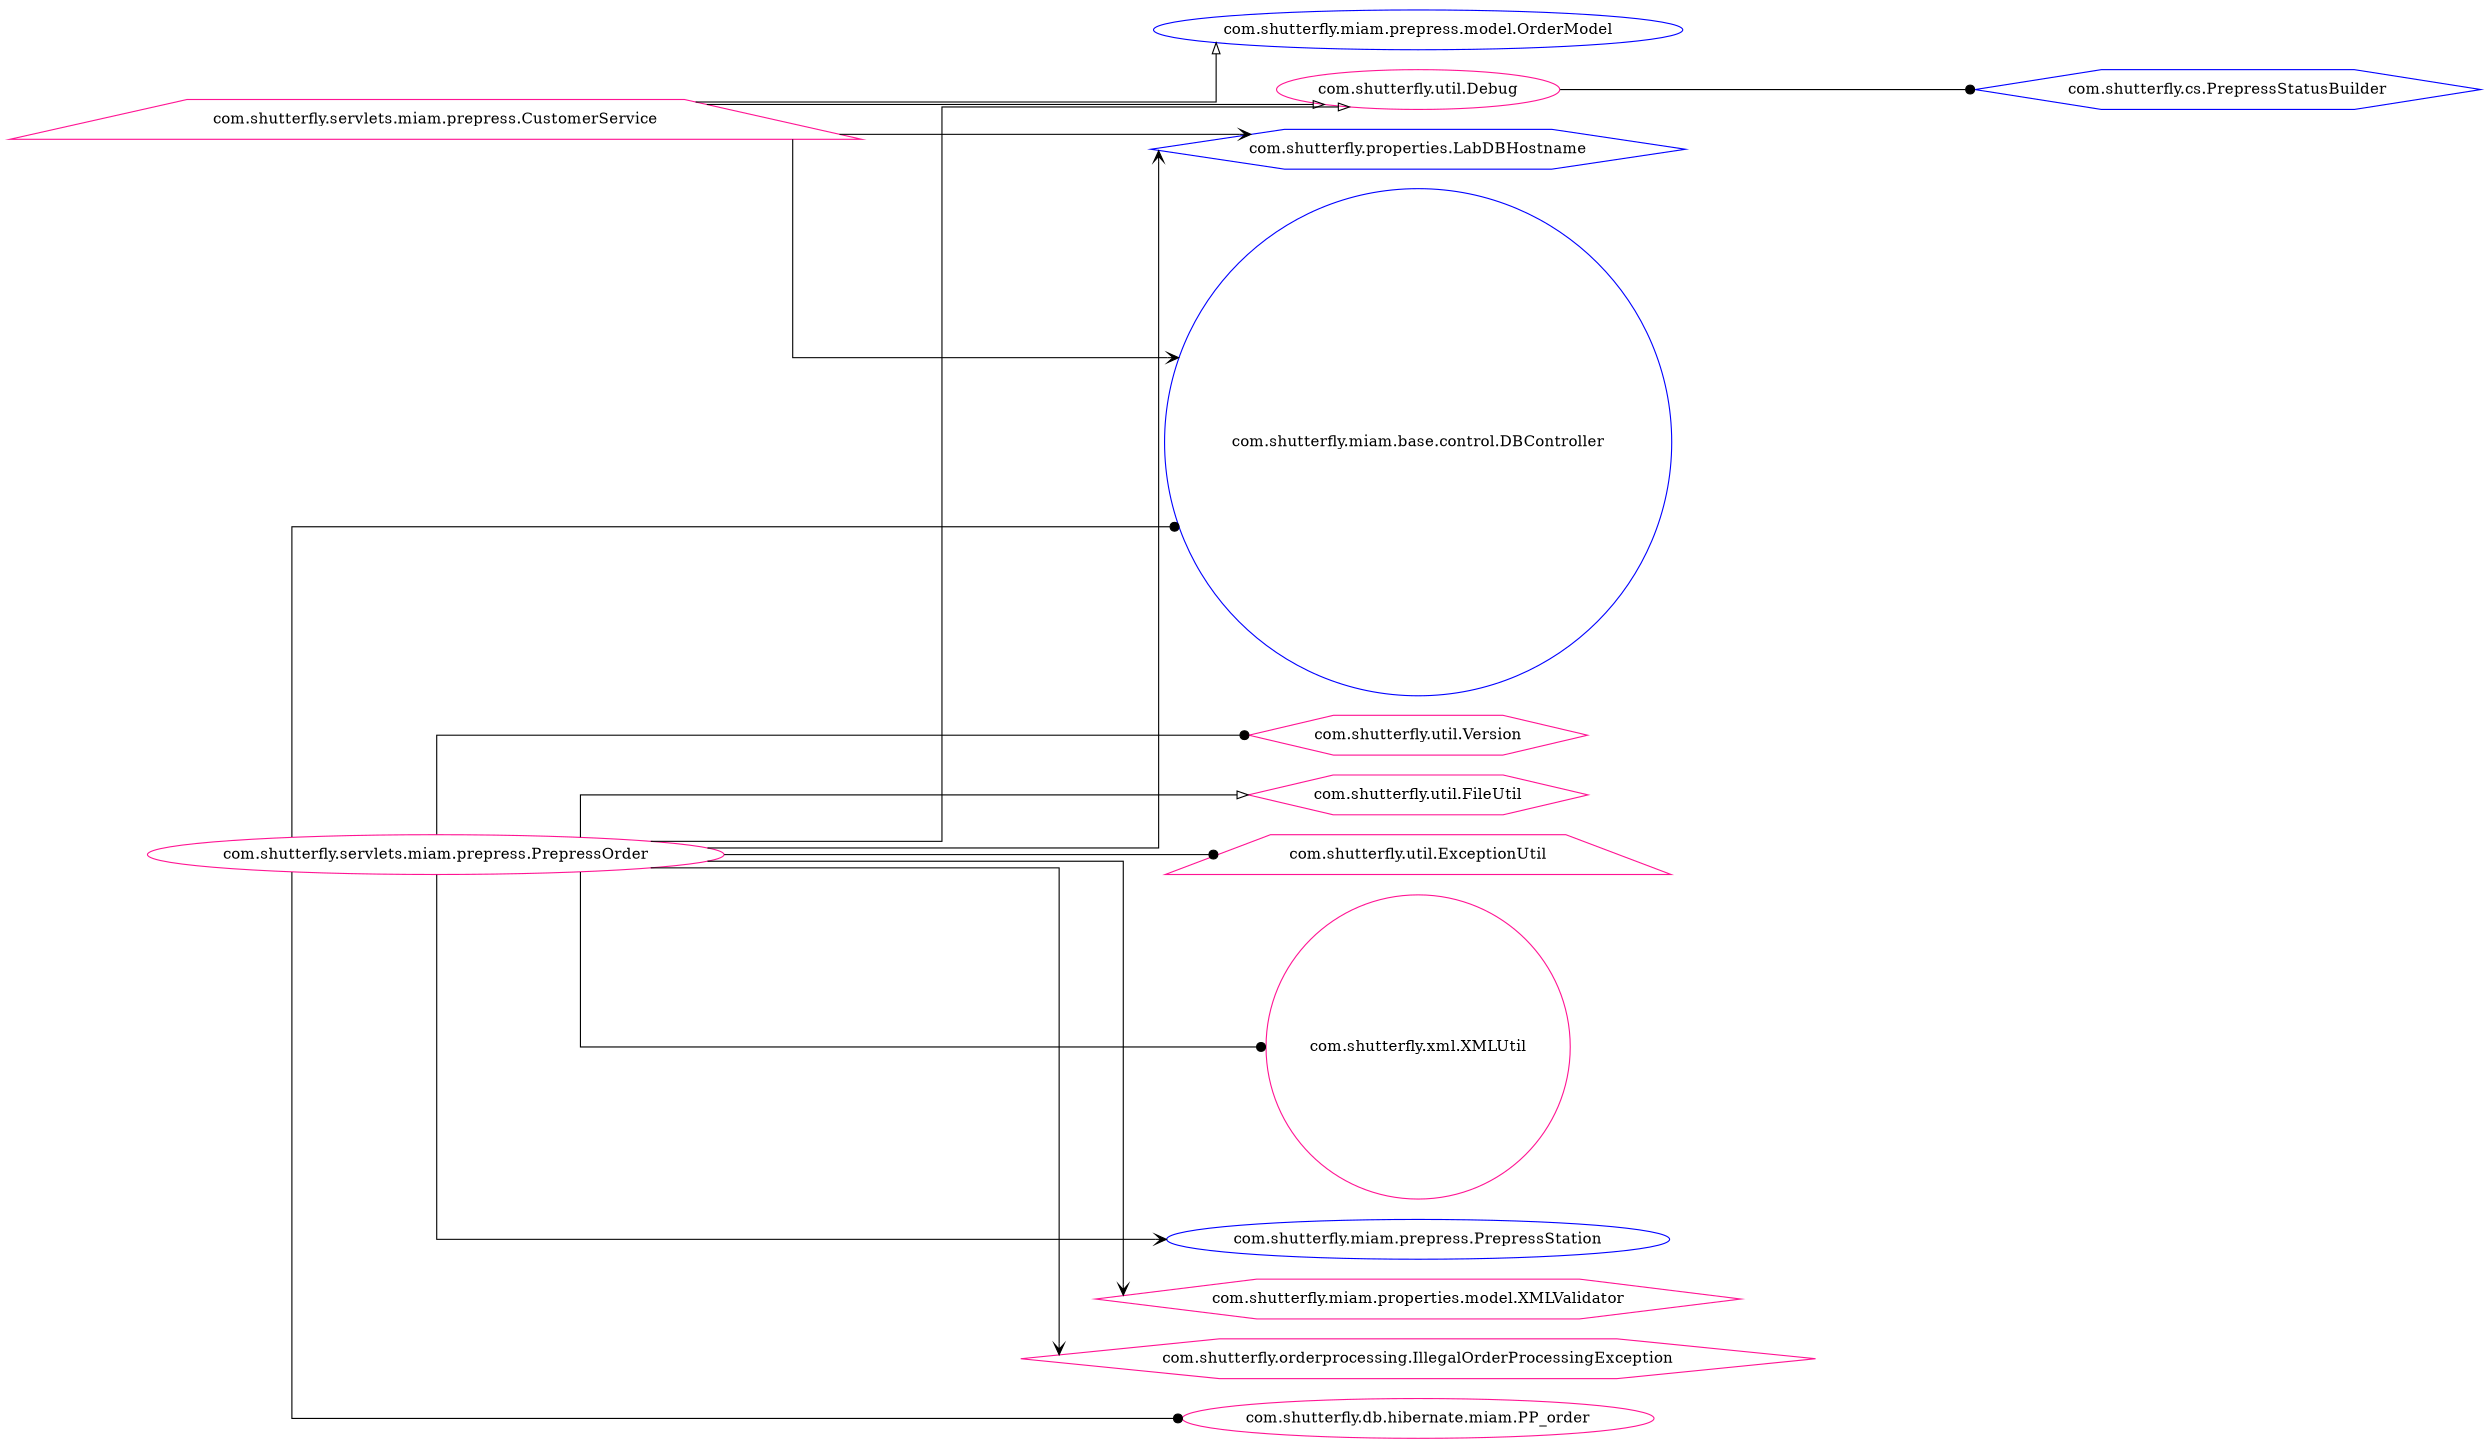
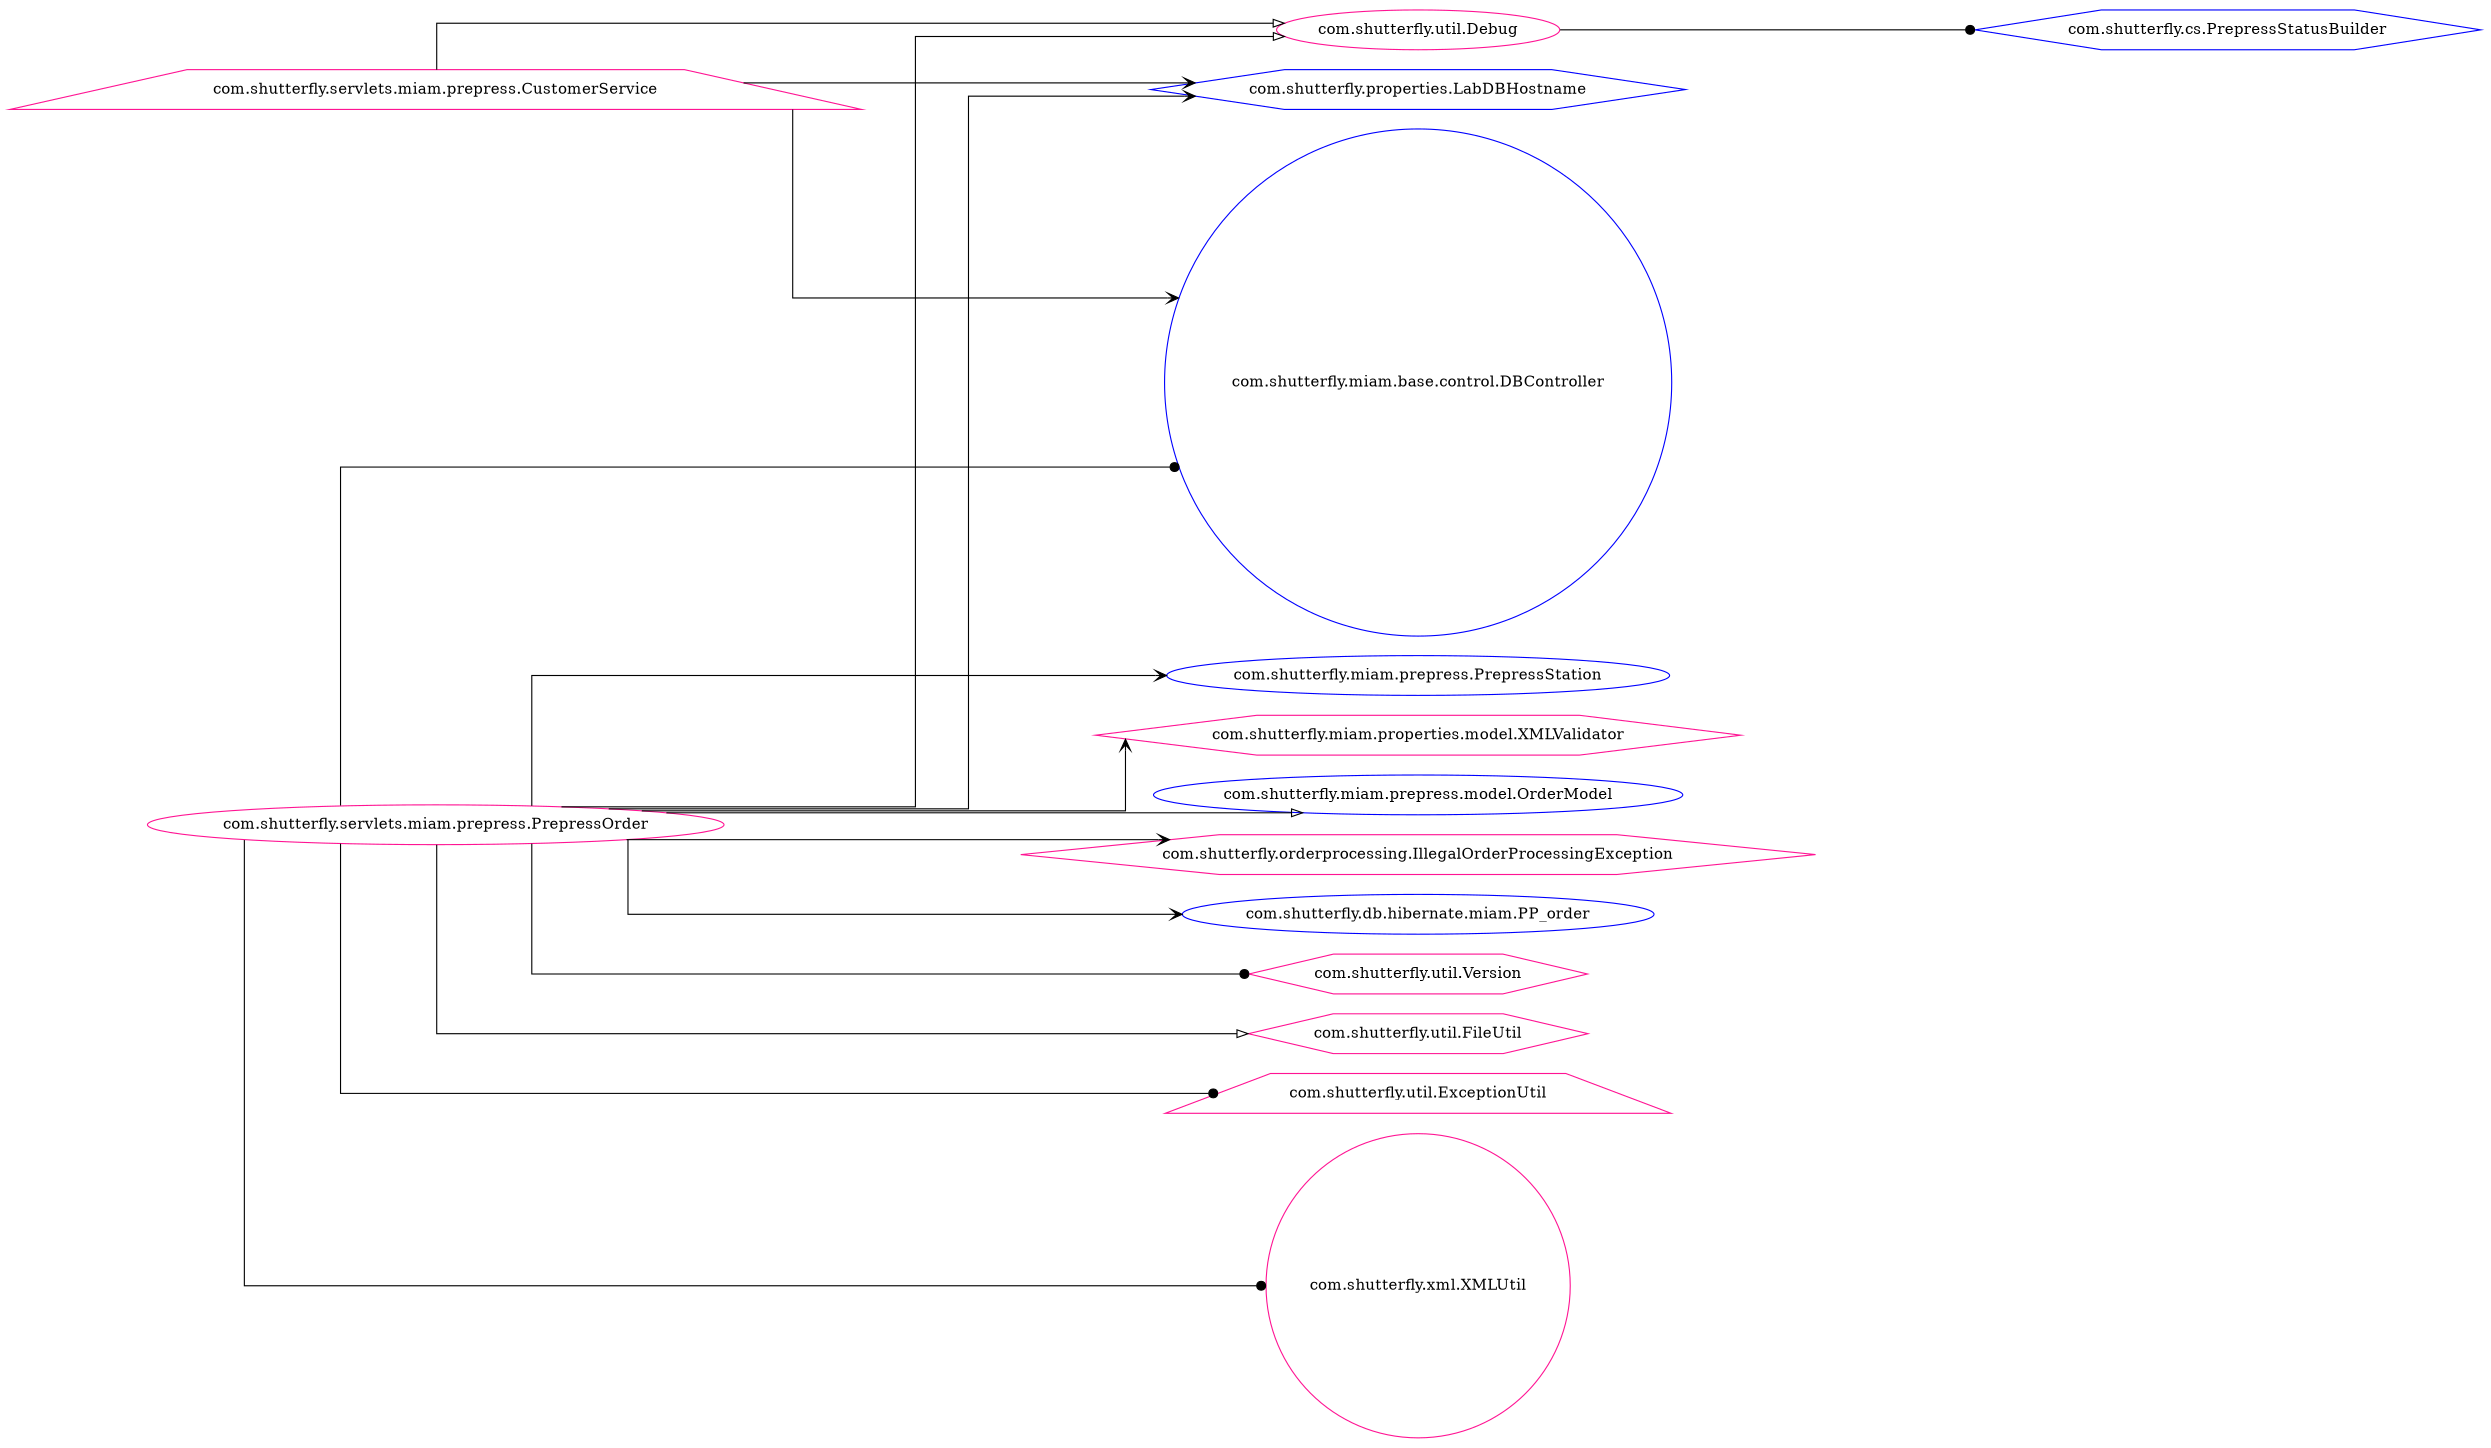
edge "com.shutterfly.servlets.miam.prepress.CustomerService" -> "com.shutterfly.miam.prepress.model.OrderModel": now "com.shutterfly.servlets.miam.prepress.PrepressOrder" -> "com.shutterfly.miam.prepress.model.OrderModel"
edge "com.shutterfly.servlets.miam.prepress.PrepressOrder" -> "com.shutterfly.db.hibernate.miam.PP_order": arrowhead dot -> vee
node "com.shutterfly.db.hibernate.miam.PP_order": color deeppink -> blue
